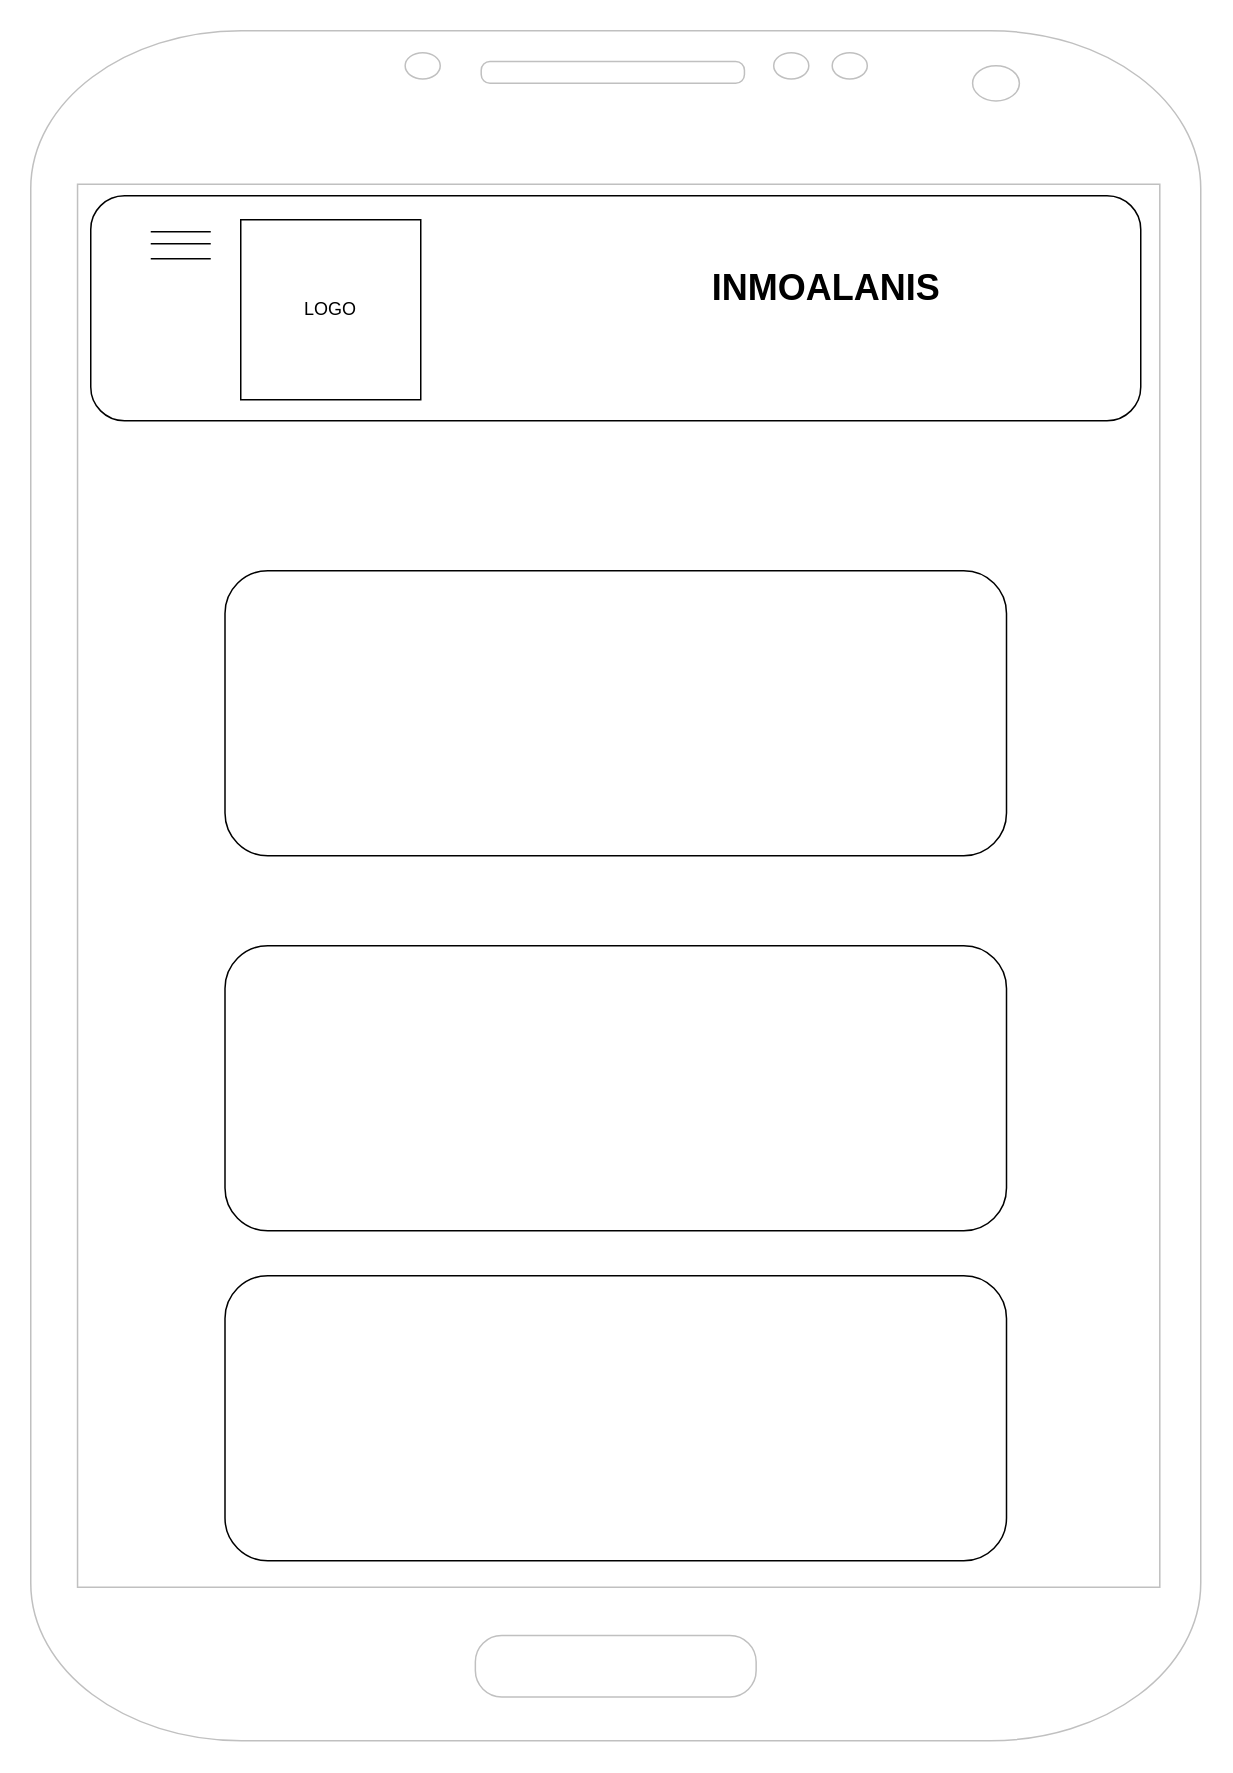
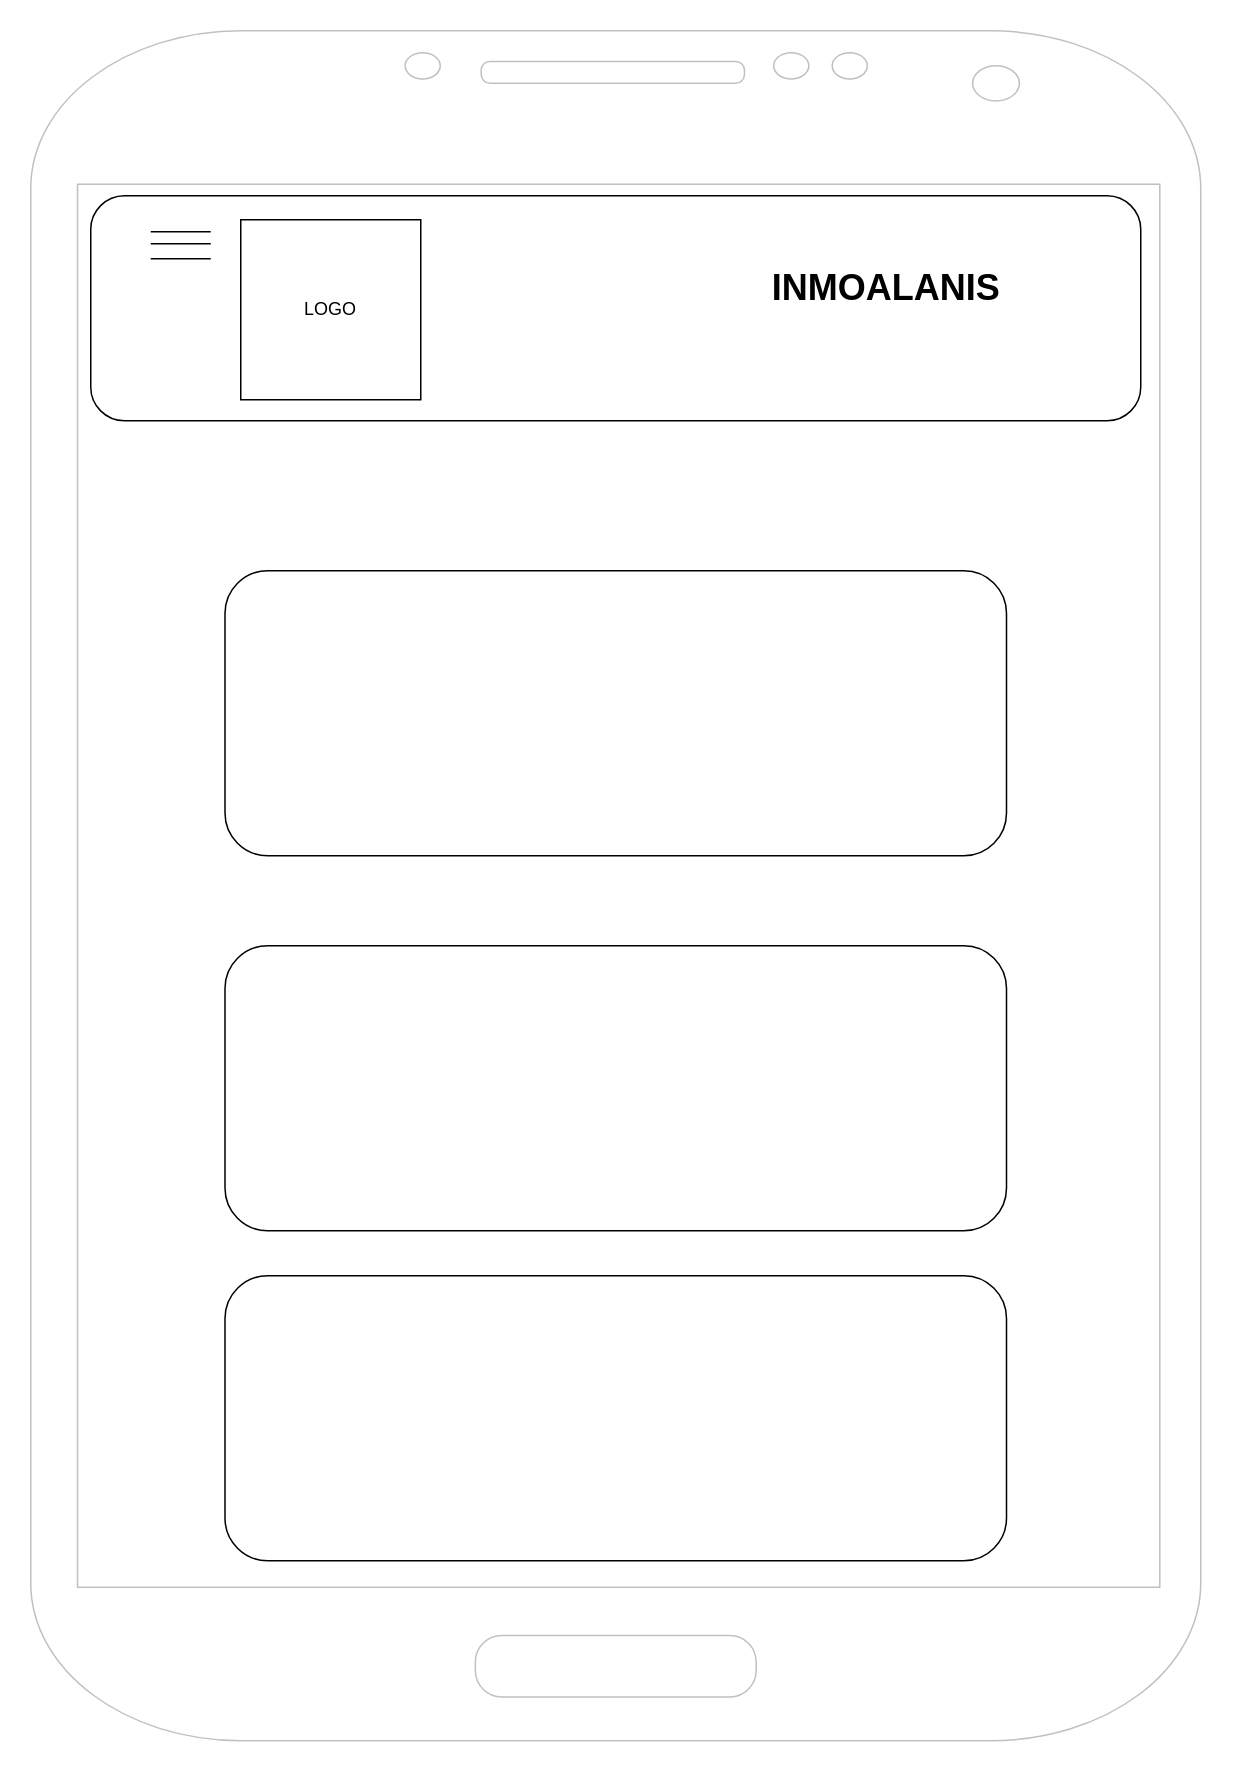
node "INMOALANIS": moved (826, 310) -> (886, 310)
